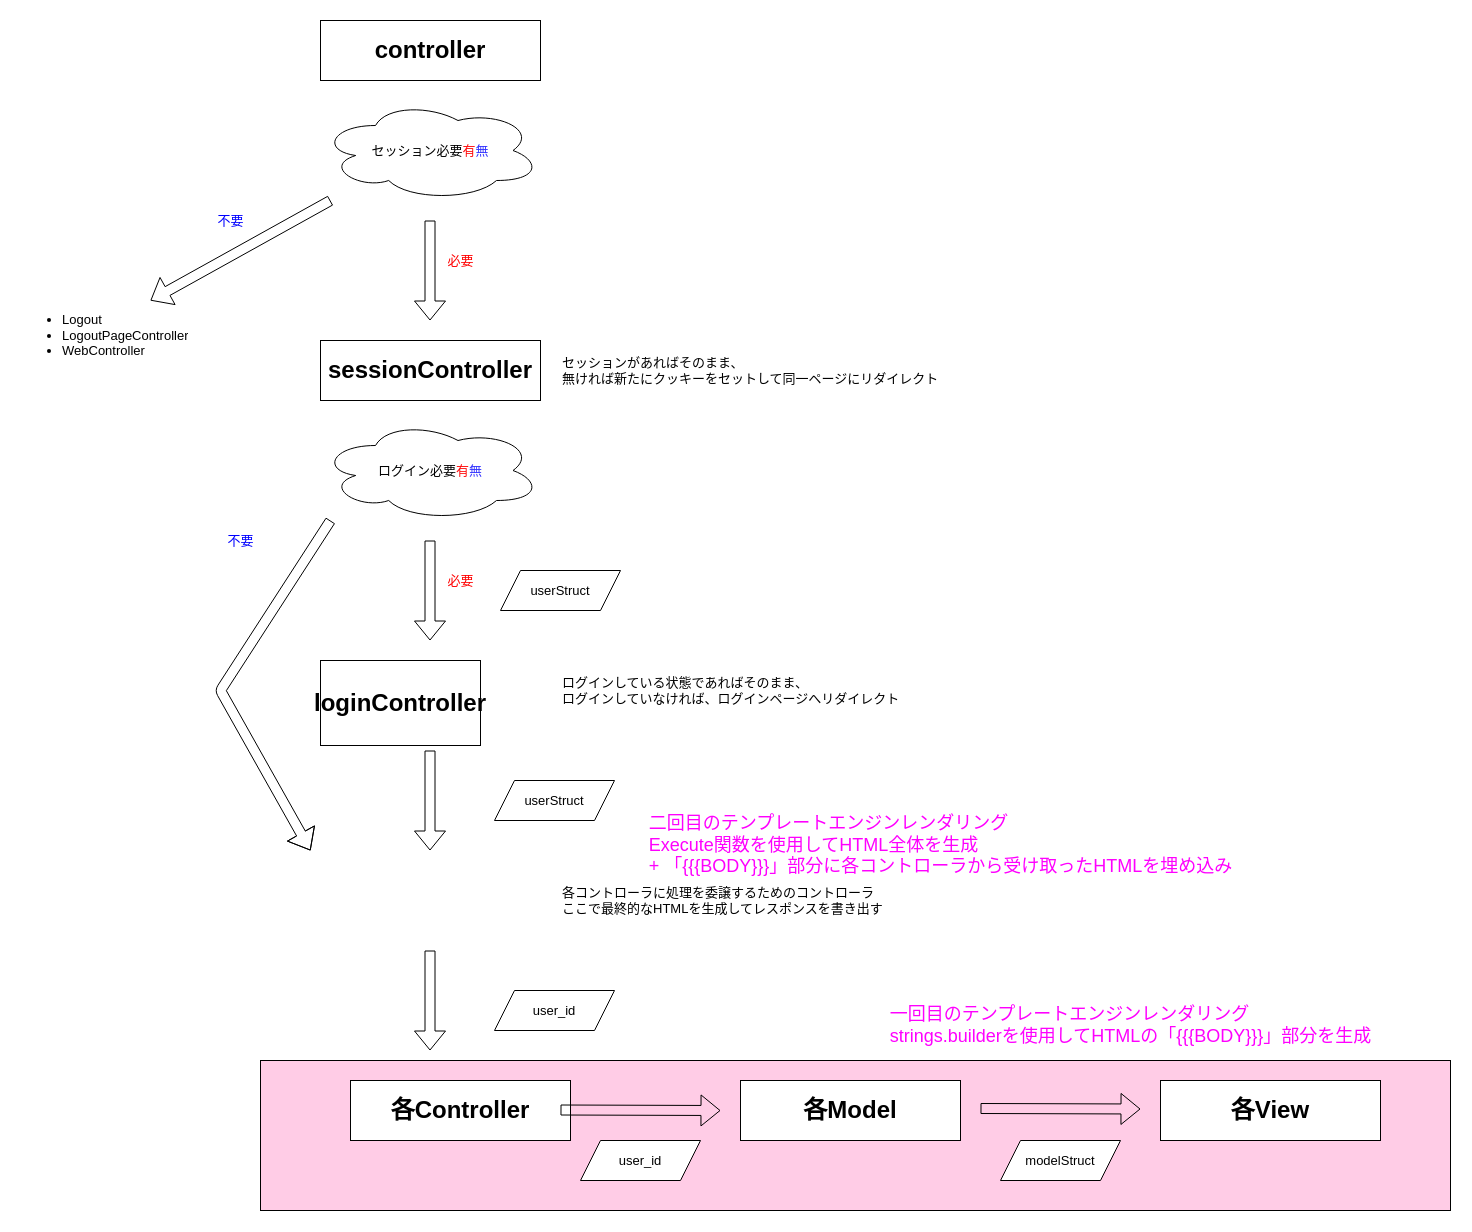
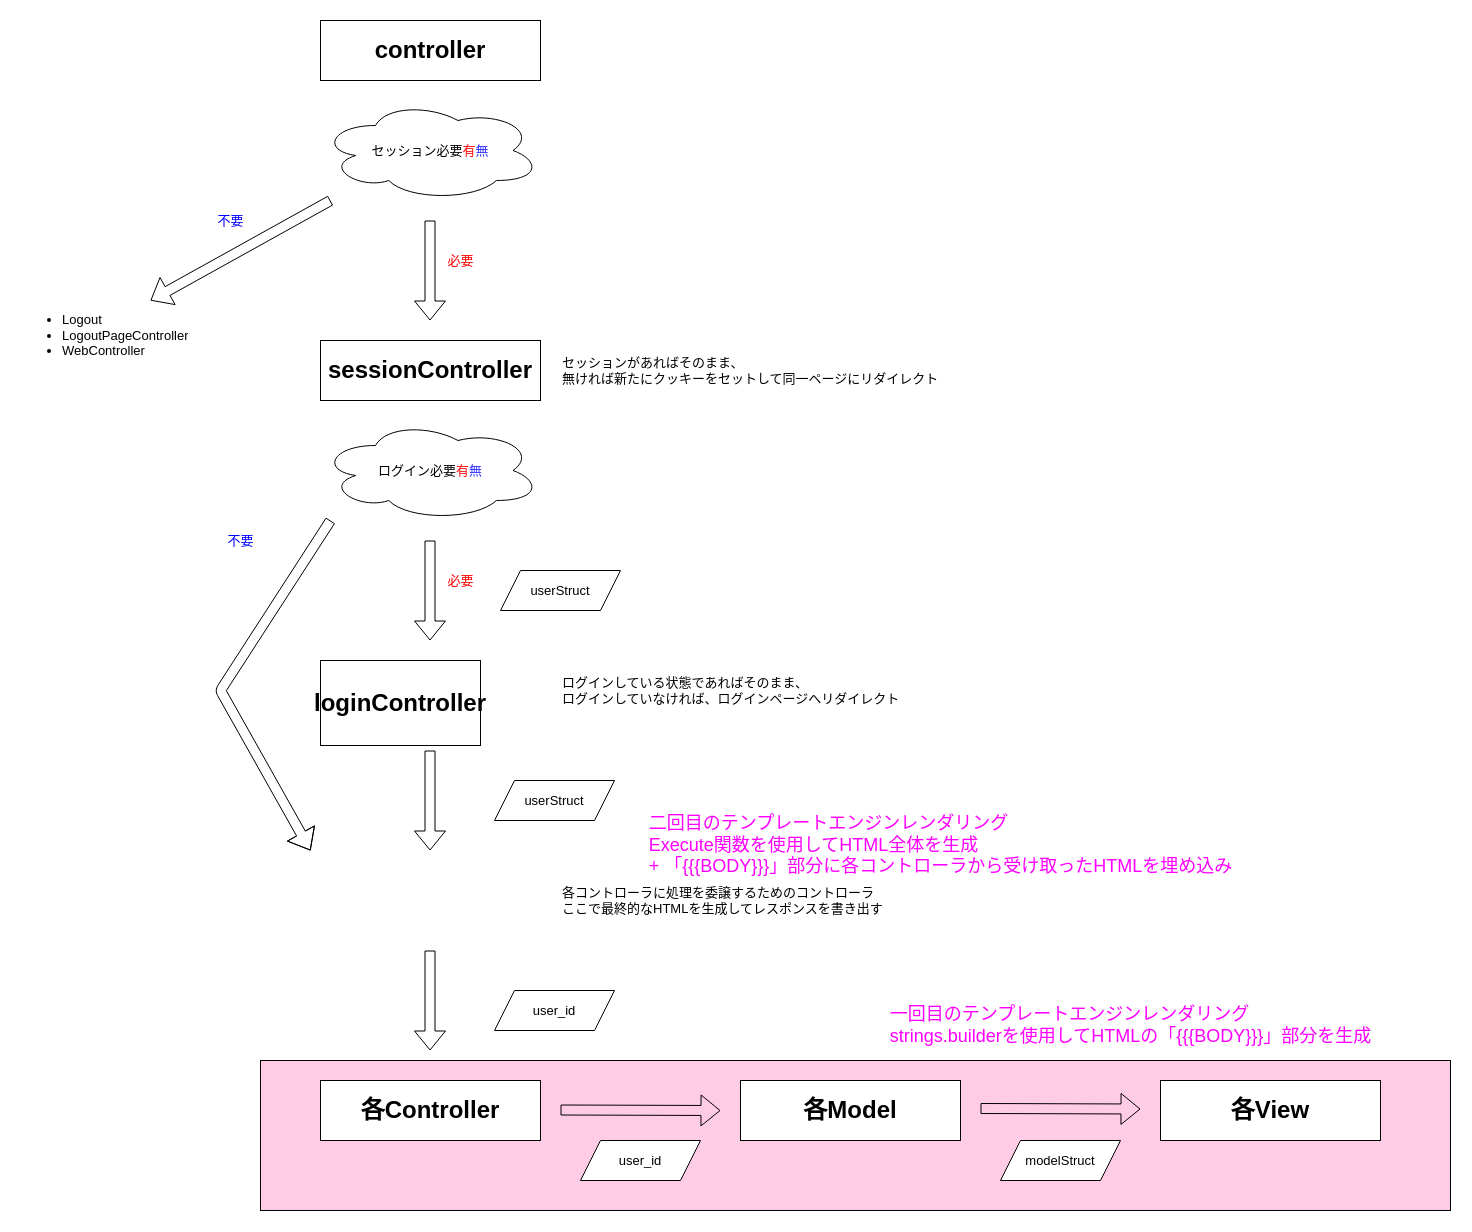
node "各Controller": moved (461, 1111) -> (431, 1111)
